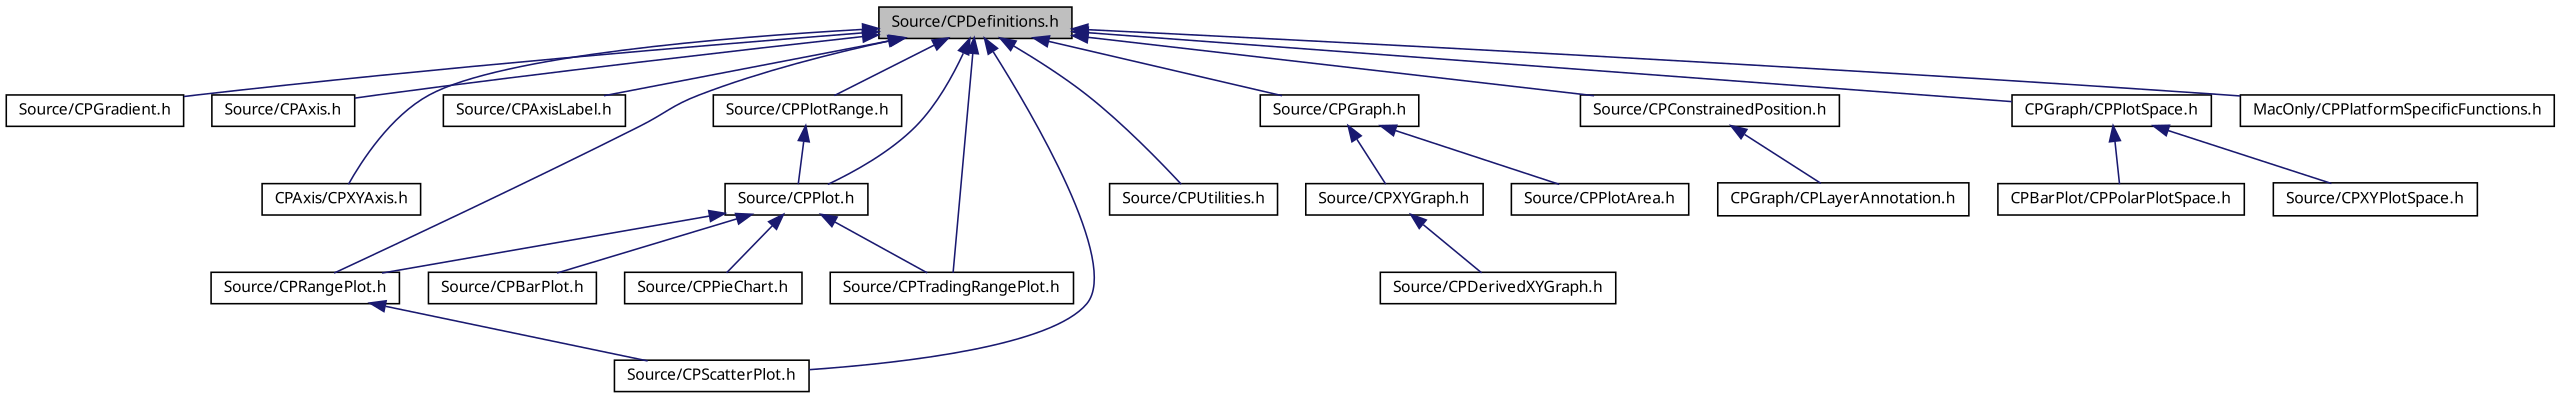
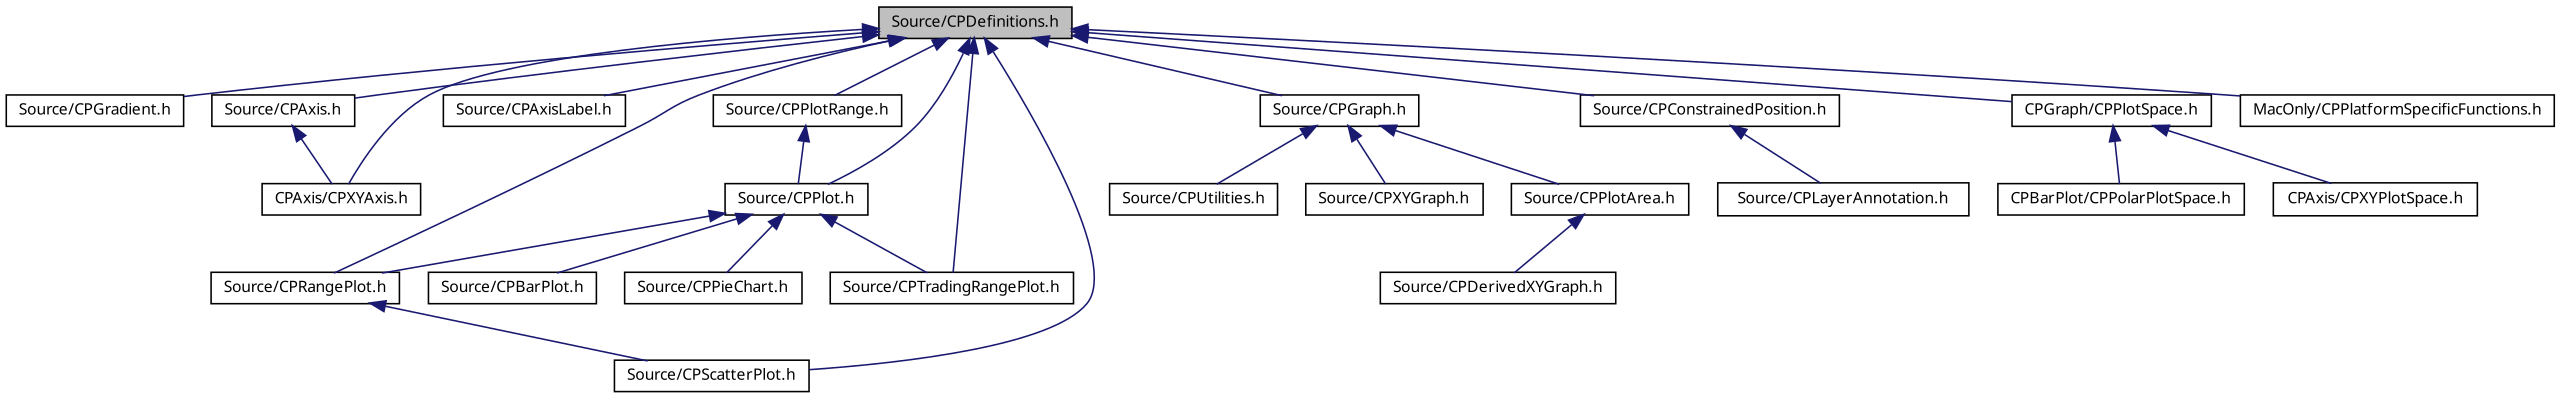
edge "Source/CPUtilities.h" -> "Source/CPDefinitions.h": now "Source/CPUtilities.h" -> "Source/CPGraph.h"
edge "CPAxis/CPXYAxis.h" -> "Source/CPAxis.h": added
node "CPGraph/CPLayerAnnotation.h": label "CPGraph/CPLayerAnnotation.h" -> "Source/CPLayerAnnotation.h"
node "Source/CPXYPlotSpace.h": label "Source/CPXYPlotSpace.h" -> "CPAxis/CPXYPlotSpace.h"
edge "Source/CPDerivedXYGraph.h" -> "Source/CPXYGraph.h": now "Source/CPDerivedXYGraph.h" -> "Source/CPPlotArea.h"
